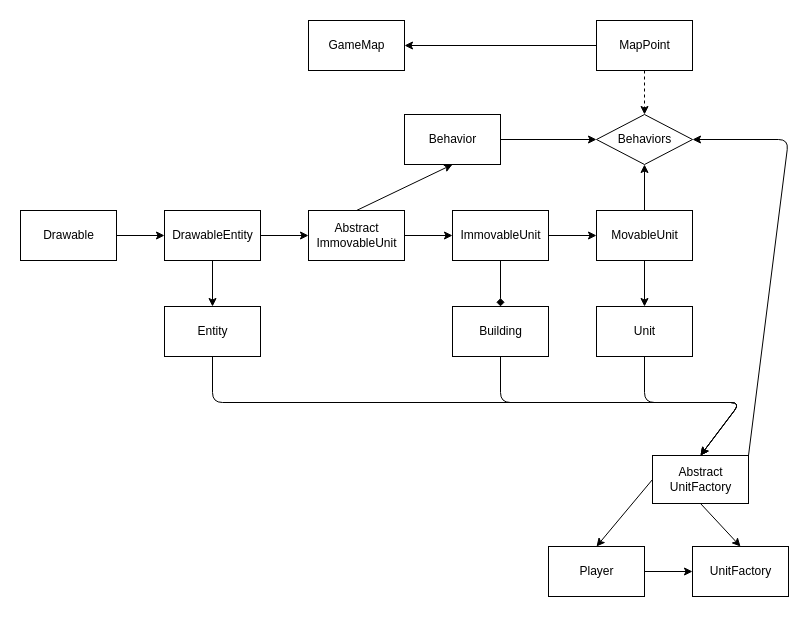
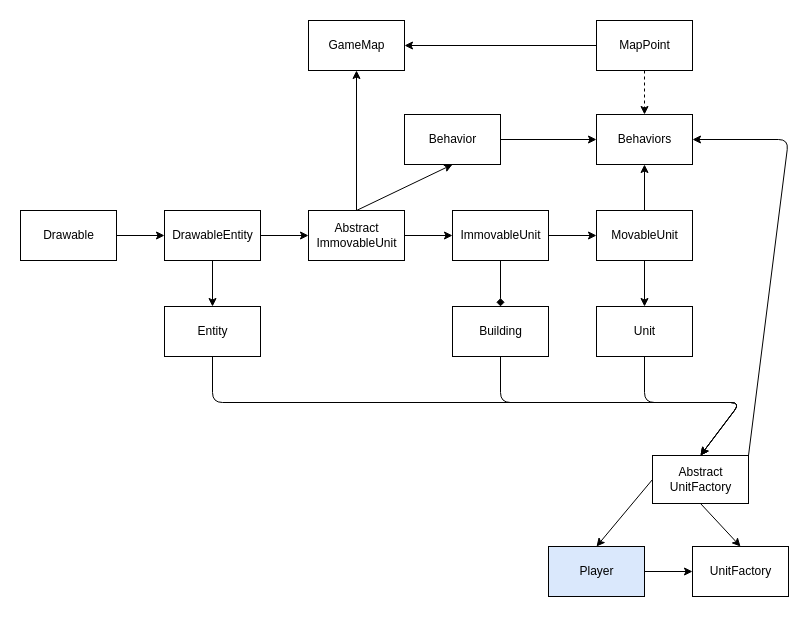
node "Behaviors": shape diamond -> rectangle
edge "Abstract ImmovableUnit" -> "GameMap": added
node "Player": fillcolor #ffffff -> #dae8fc
